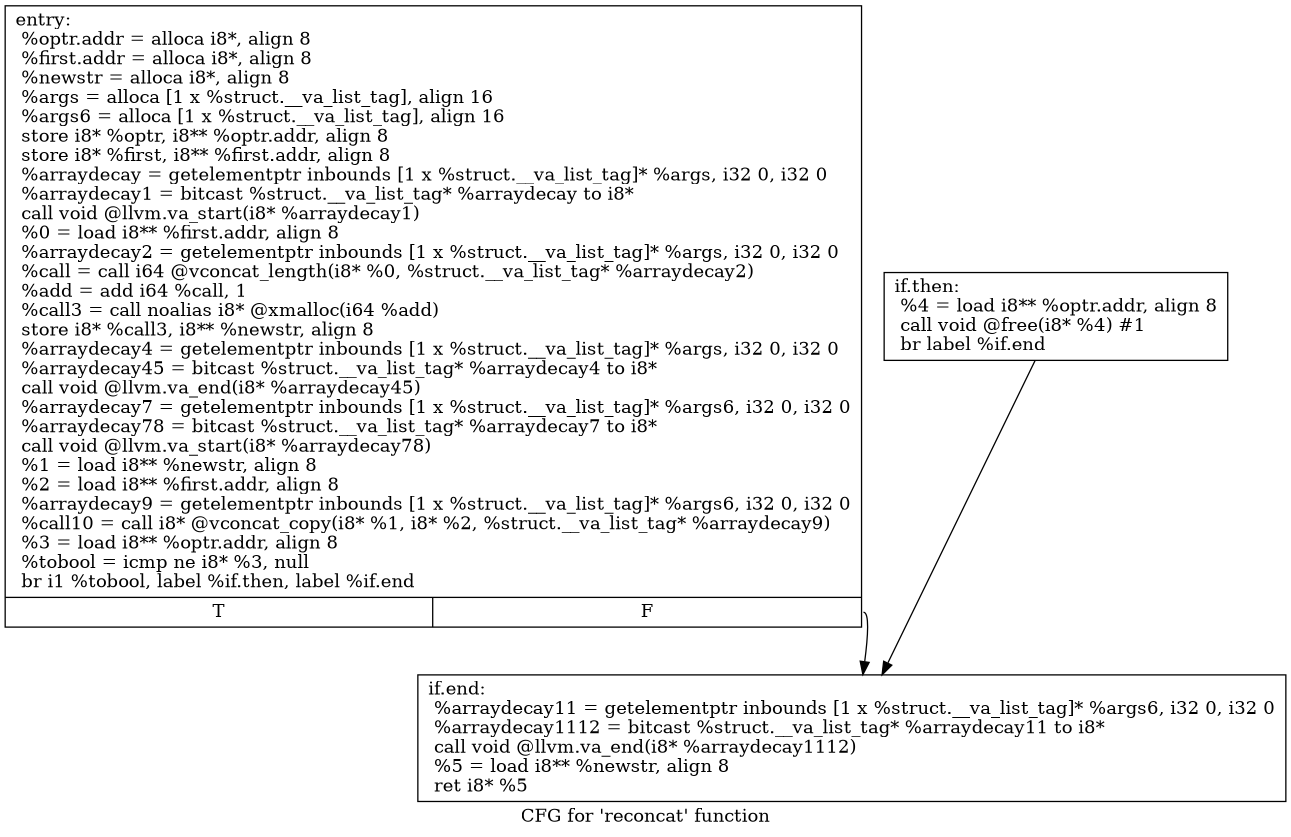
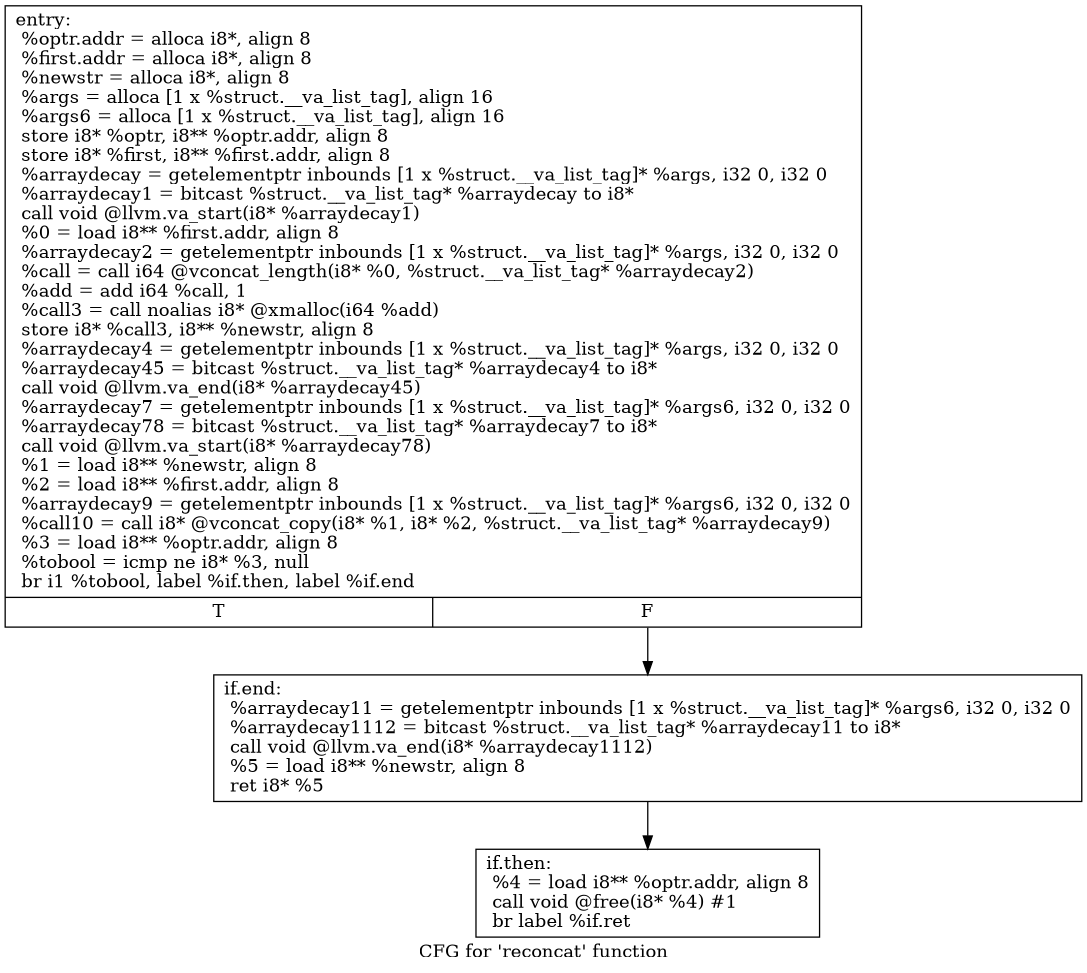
node "if.then:": text "br label %if.end" -> "br label %if.ret"
edge "if.then:" -> "if.end:": reversed
